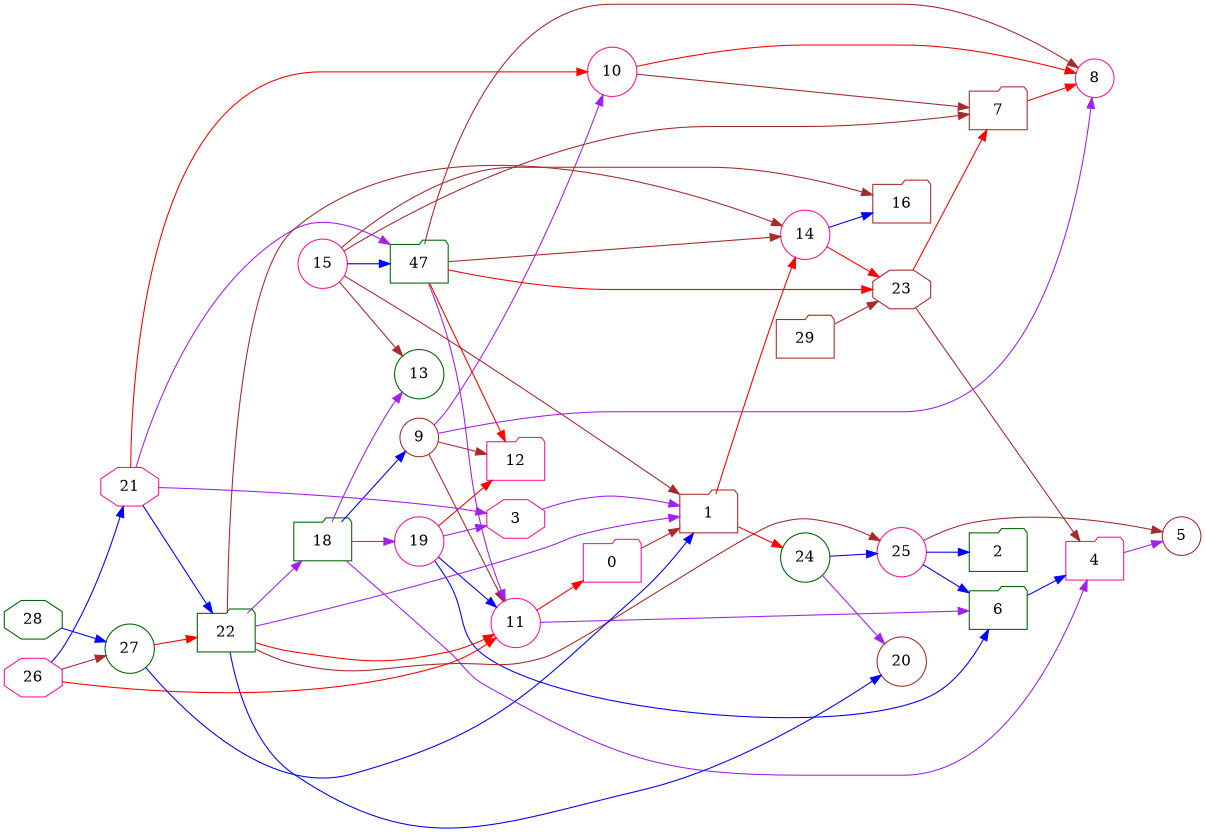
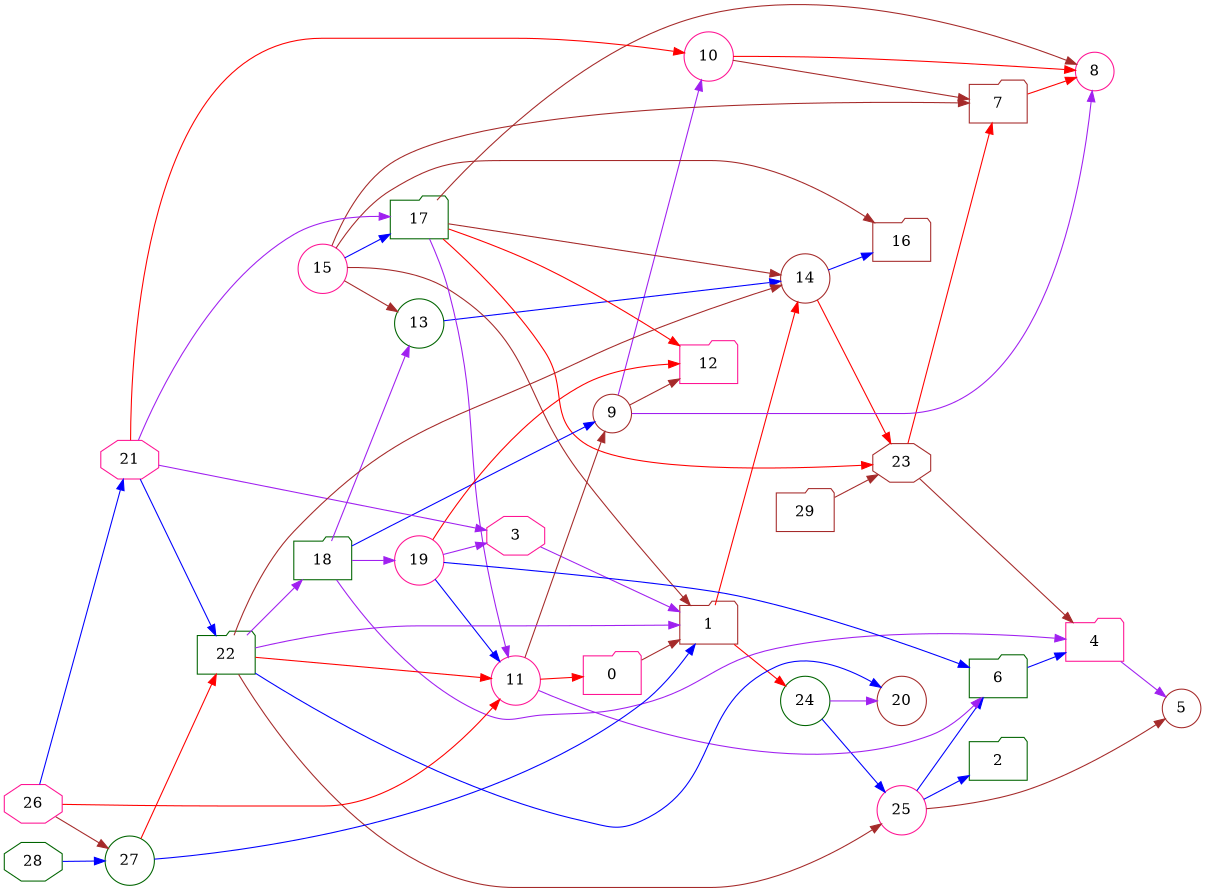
node "14": color deeppink -> brown
node "47": label "47" -> "17"
edge "13" -> "14": added
edge "9" -> "11": reversed
